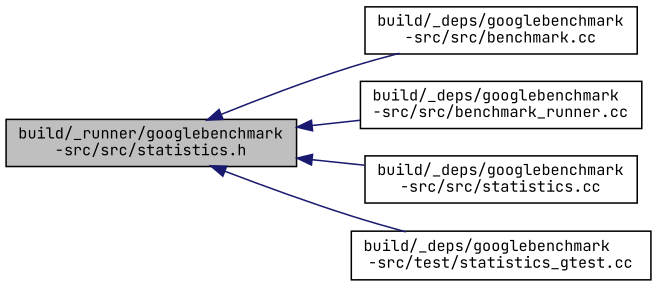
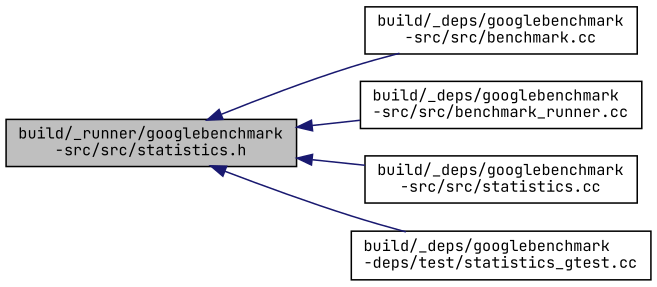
node "build/_deps/googlebenchmark -src/test/statistics_gtest.cc": label "build/_deps/googlebenchmark -src/test/statistics_gtest.cc" -> "build/_deps/googlebenchmark -deps/test/statistics_gtest.cc"
